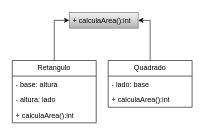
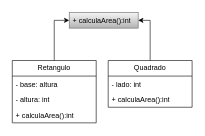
node "- lado: base": label "- lado: base" -> "- lado: int"
node "- altura: lado": label "- altura: lado" -> "- altura: int"
